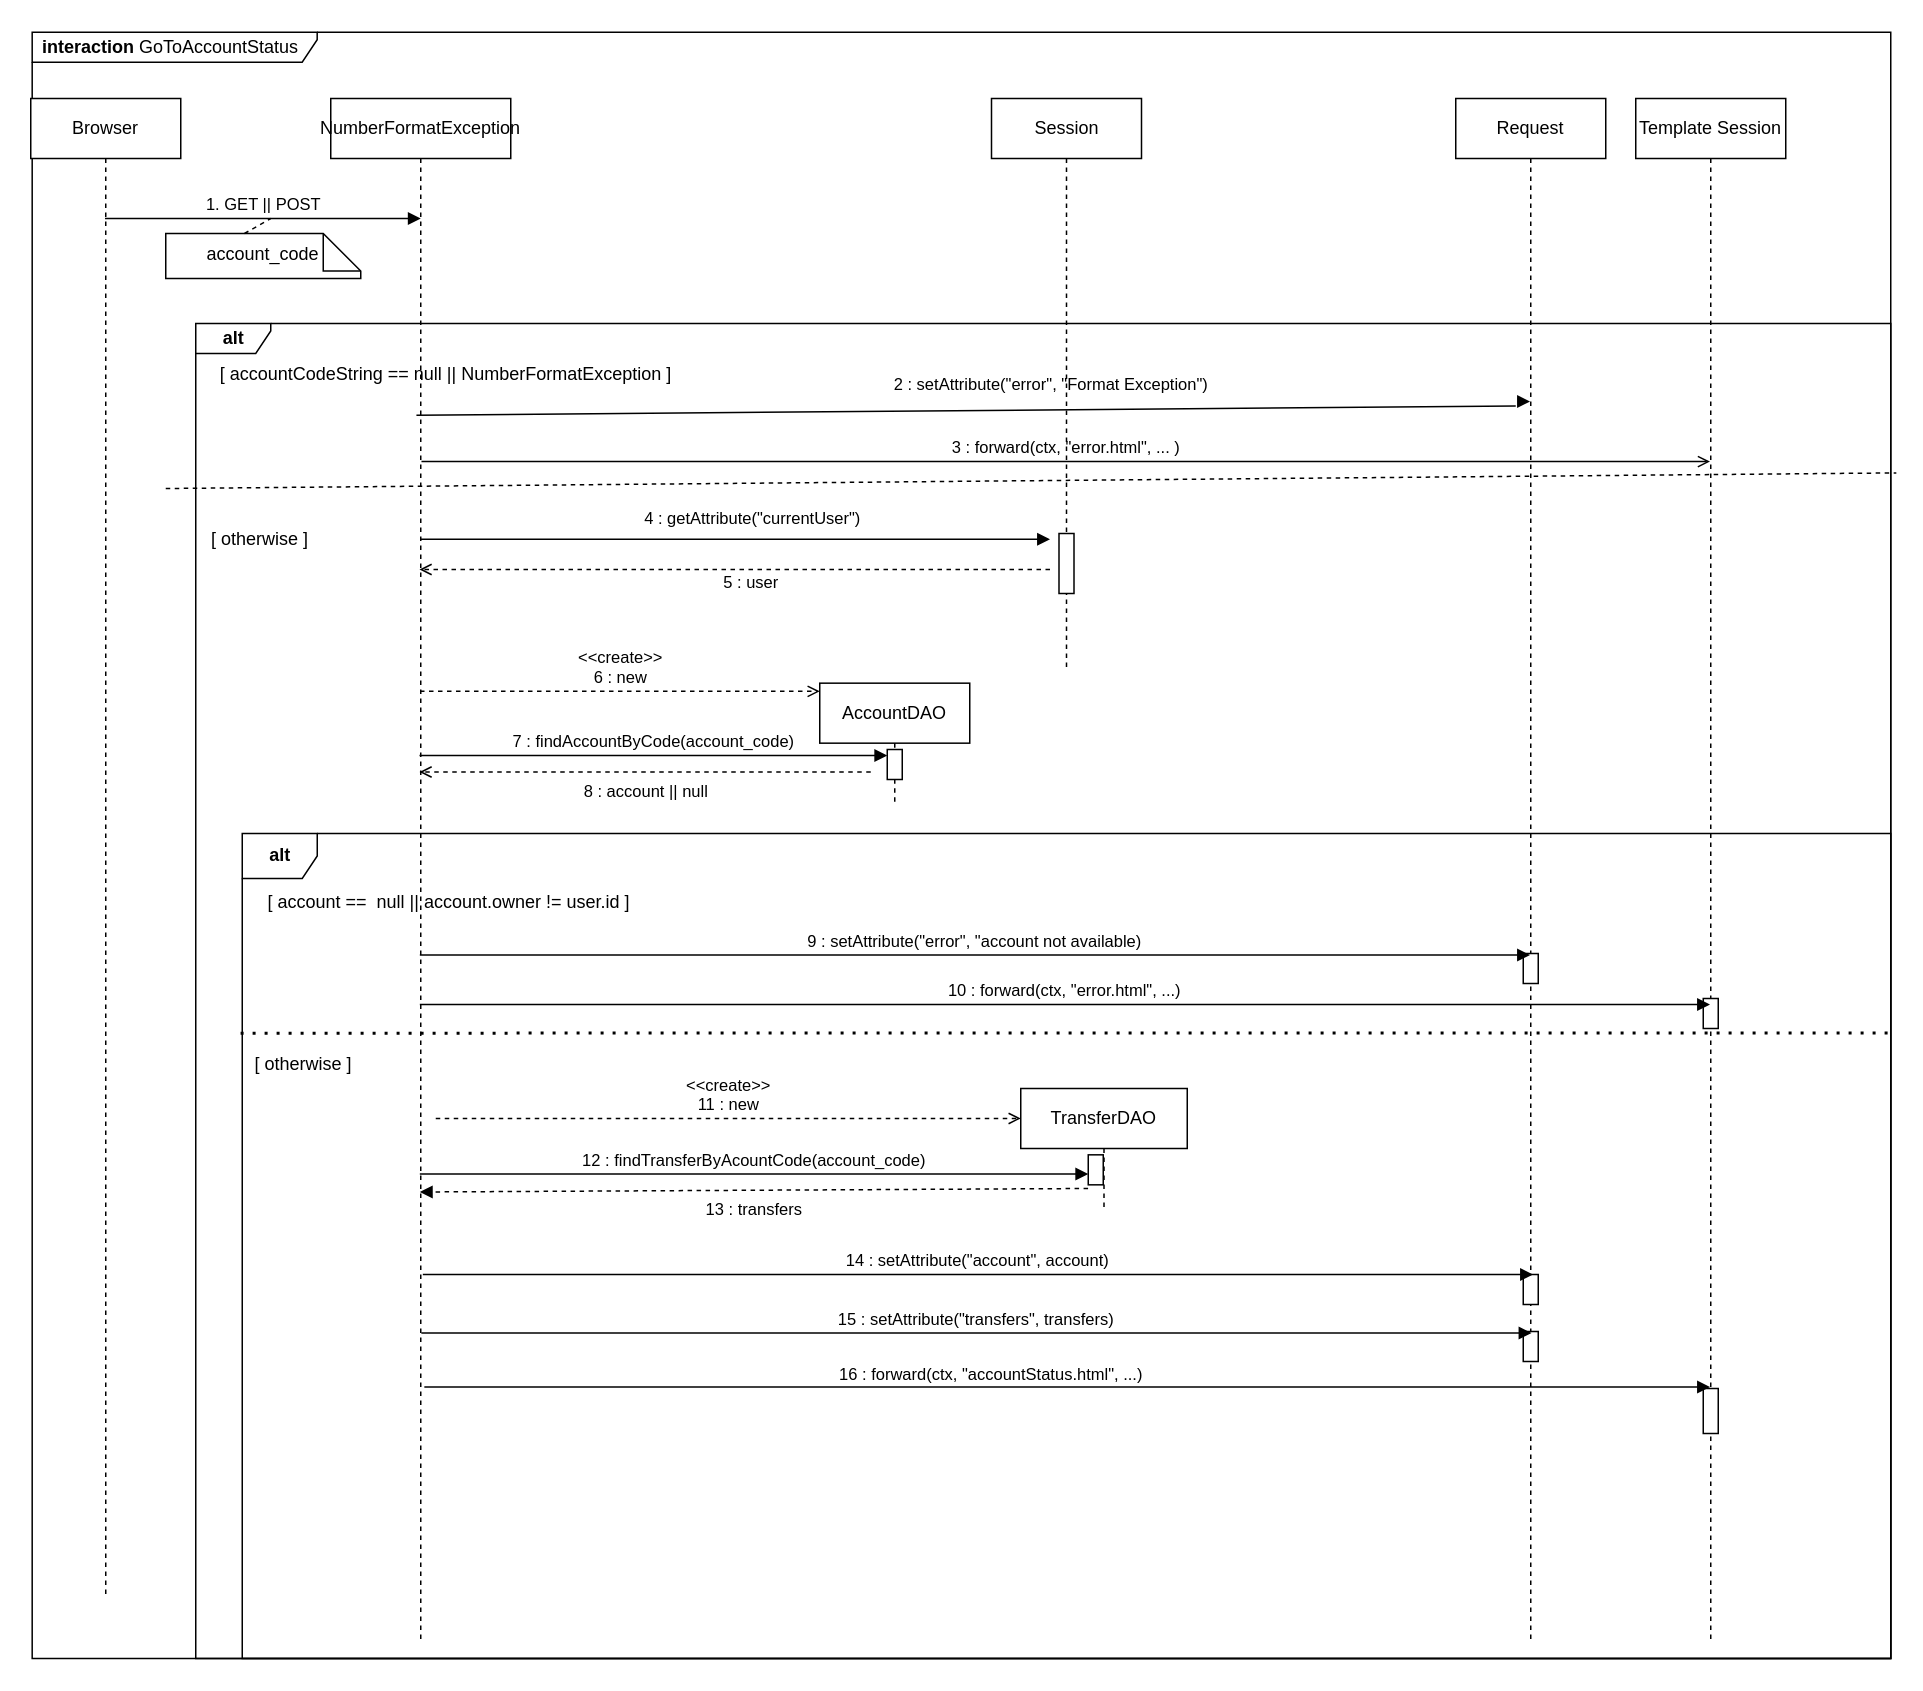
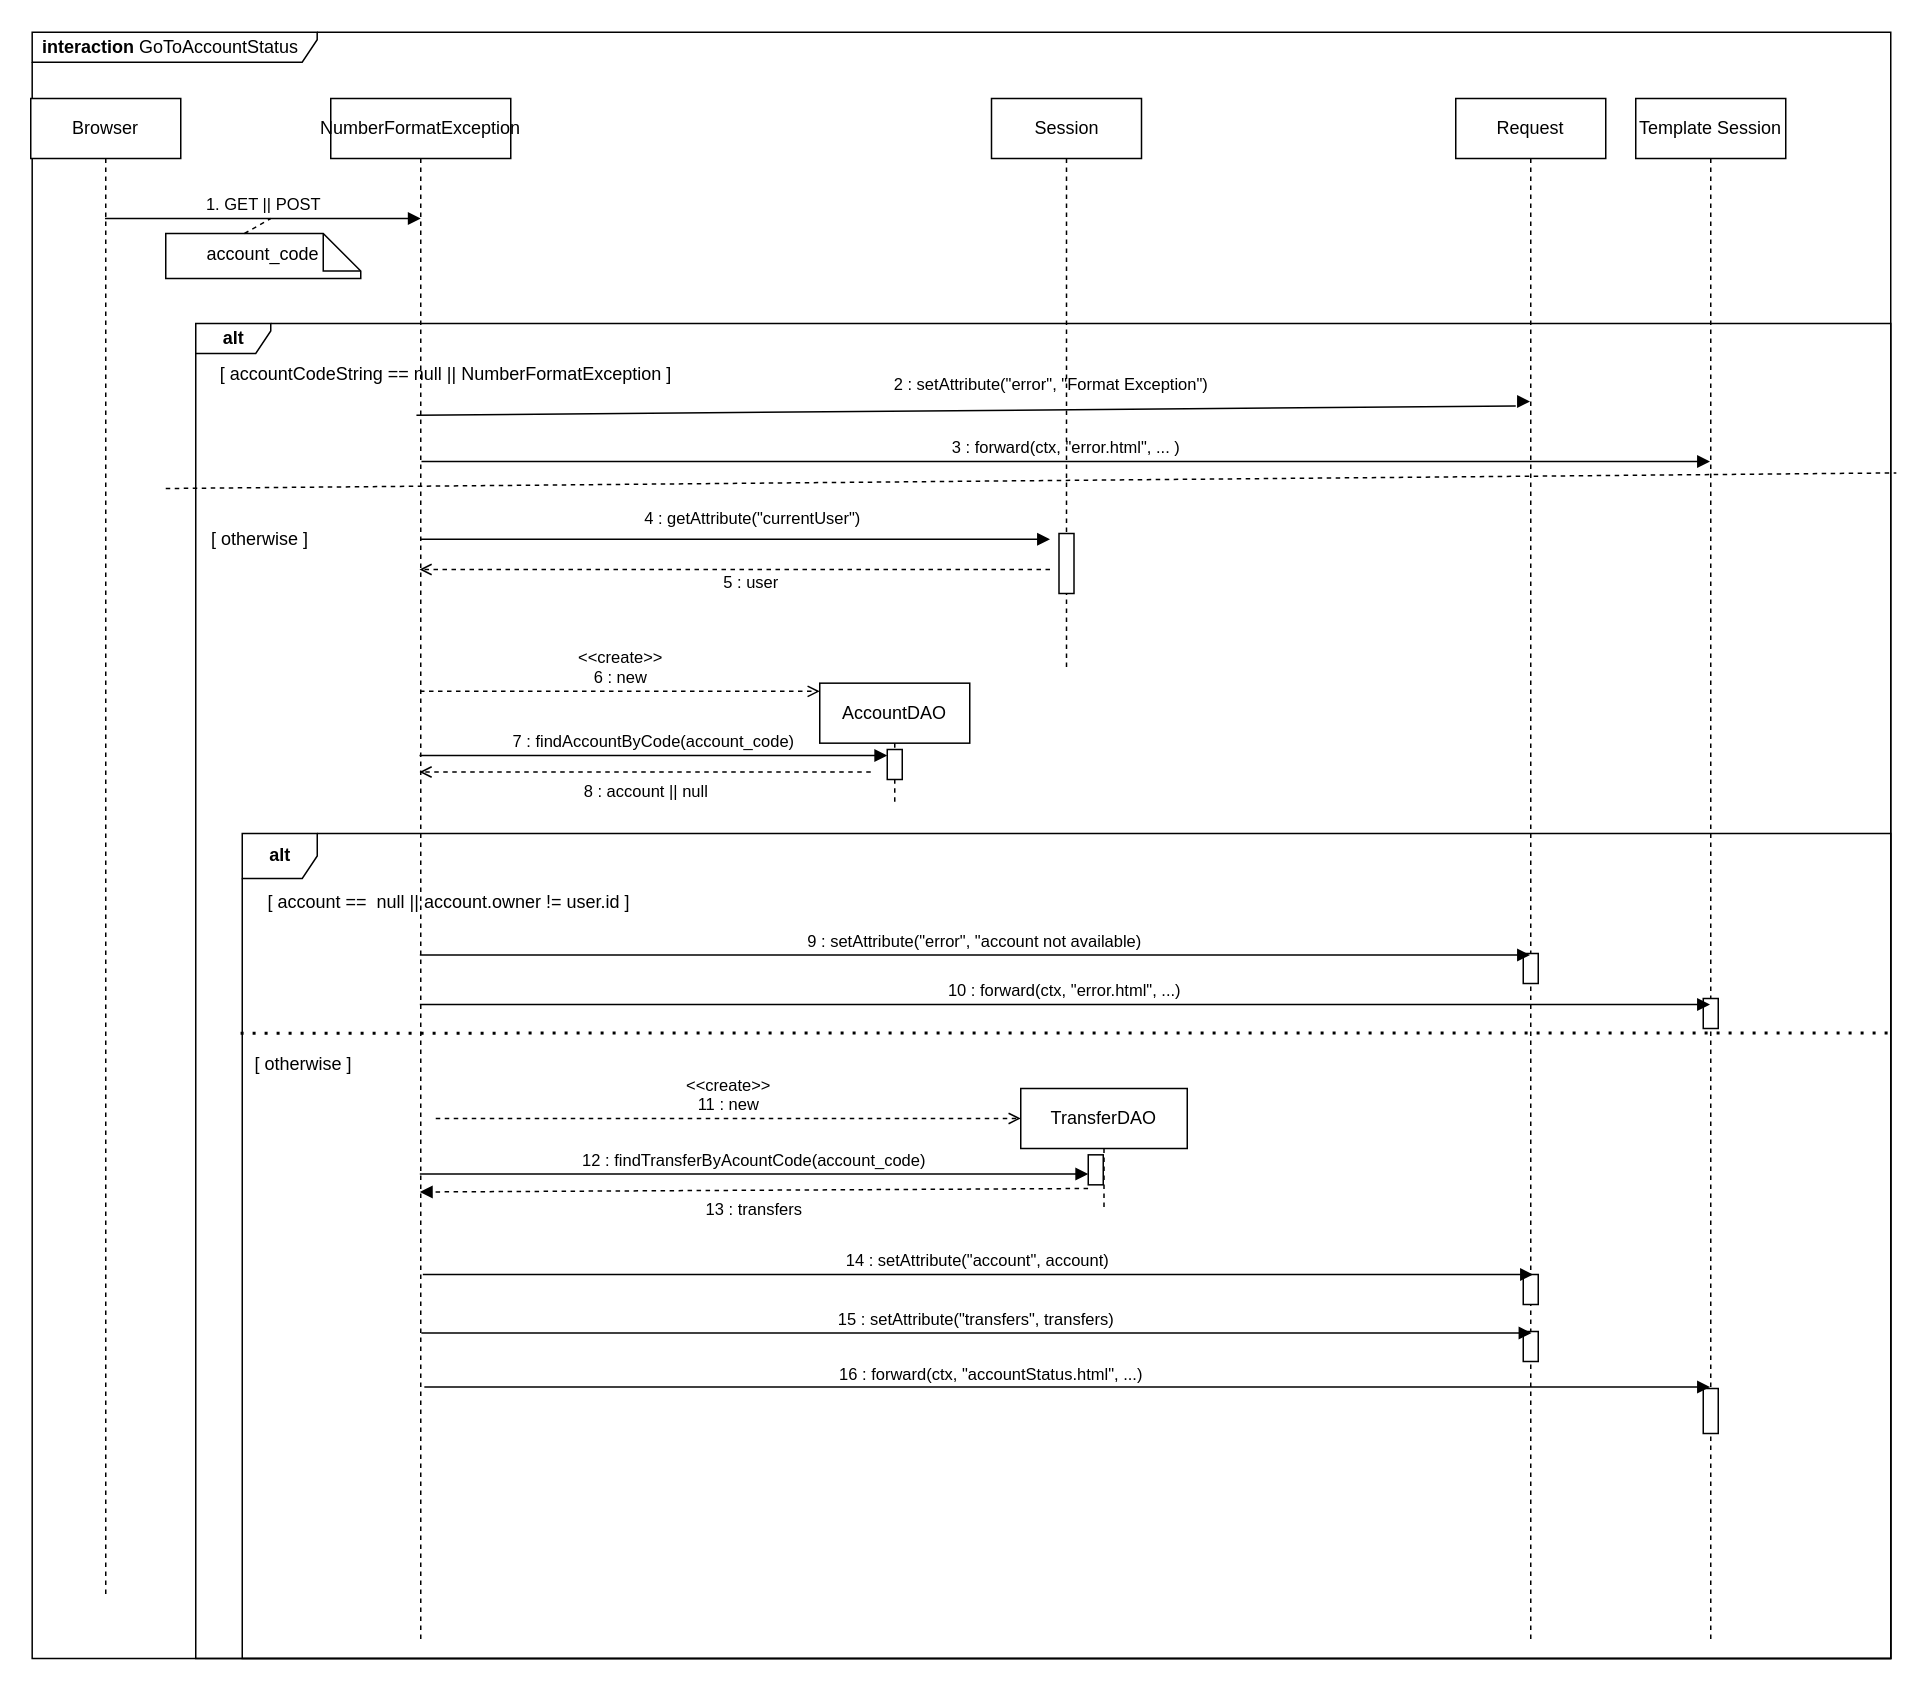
edge "NumberFormatException" -> "Template Session": arrowhead open -> block
